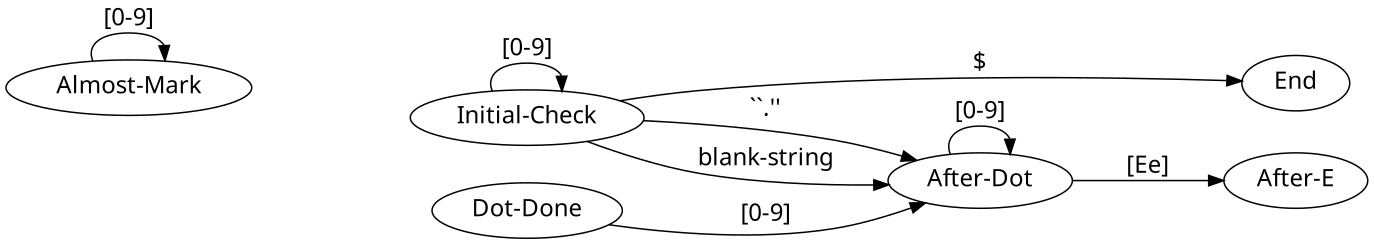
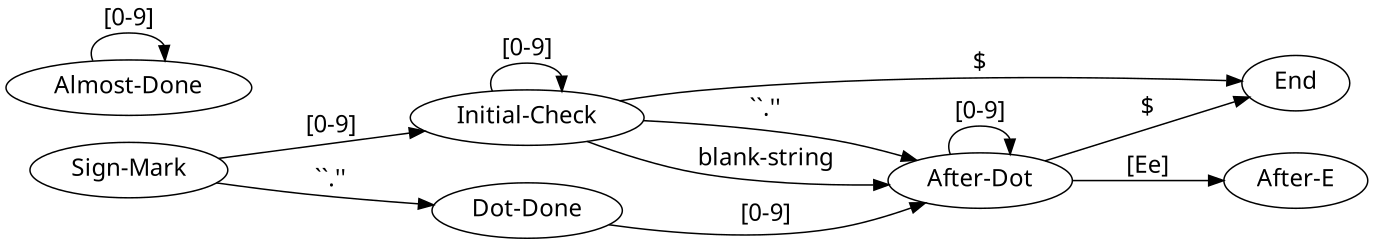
node "Almost-Mark": label "Almost-Mark" -> "Almost-Done"
edge "After-Dot" -> "End": added, label "$"
node "Sign-Mark": added
